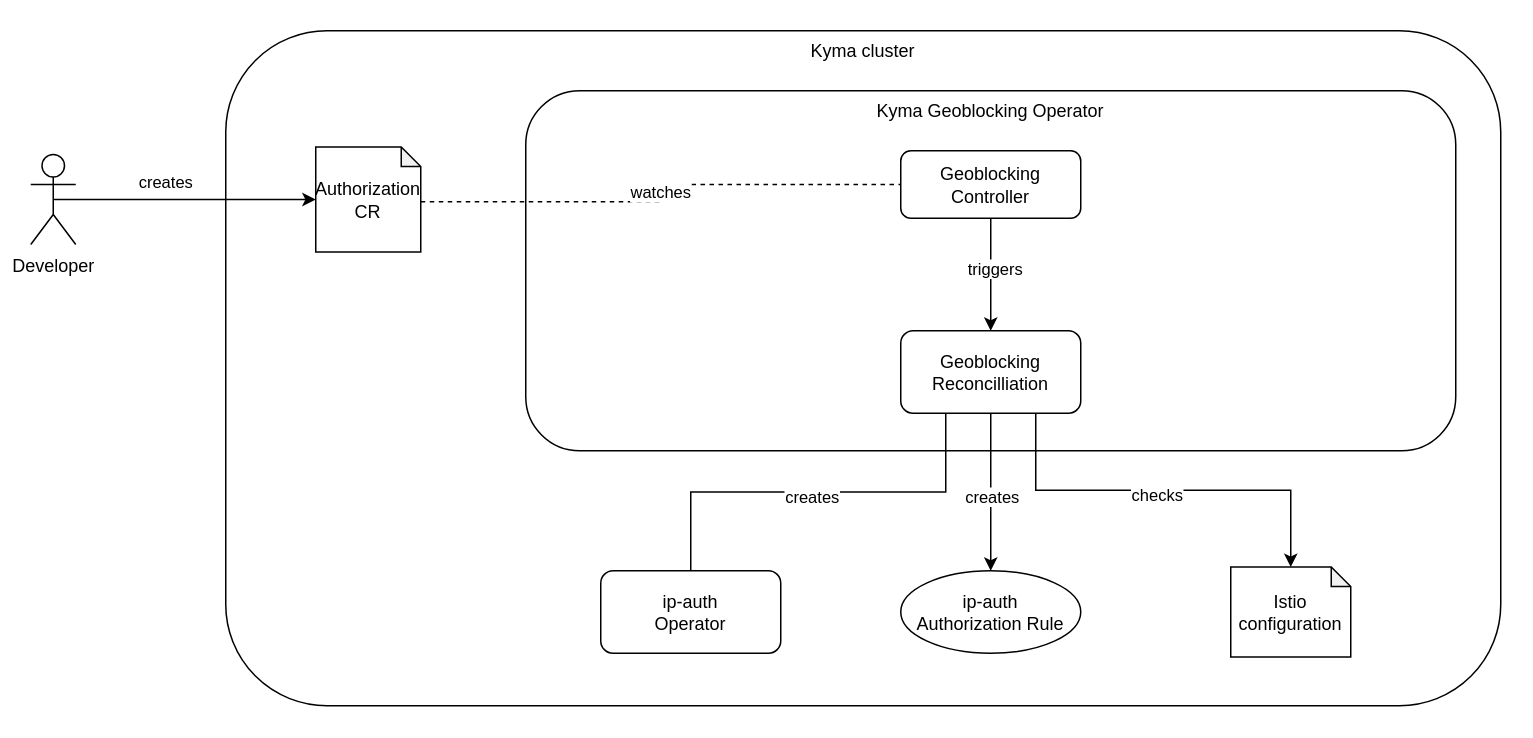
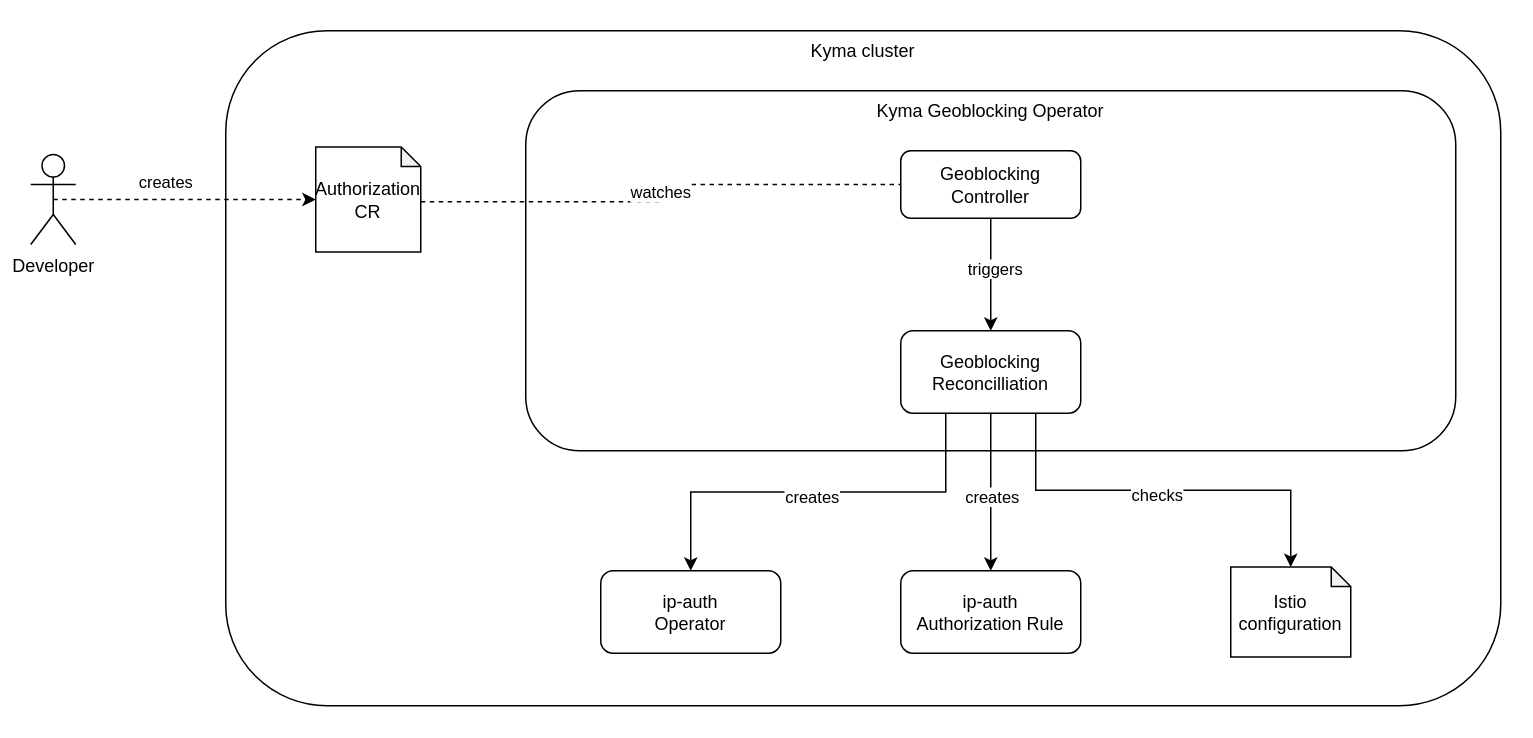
edge "Developer" -> "Authorization CR": style solid -> dashed
edge "Geoblocking Reconcilliation" -- "ip-auth Operator": arrowhead none -> classic
node "ip-auth Authorization Rule": shape ellipse -> rounded rectangle
